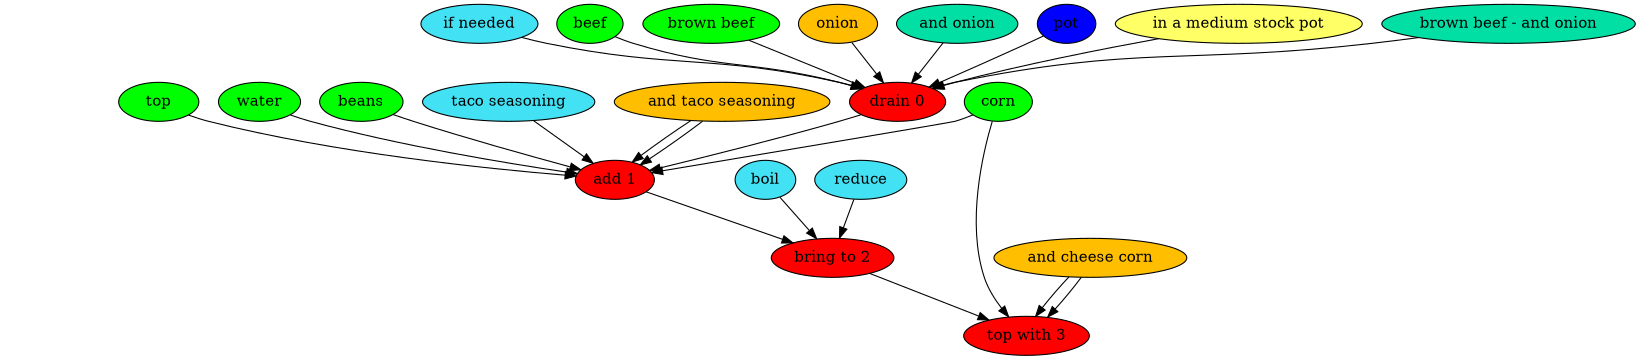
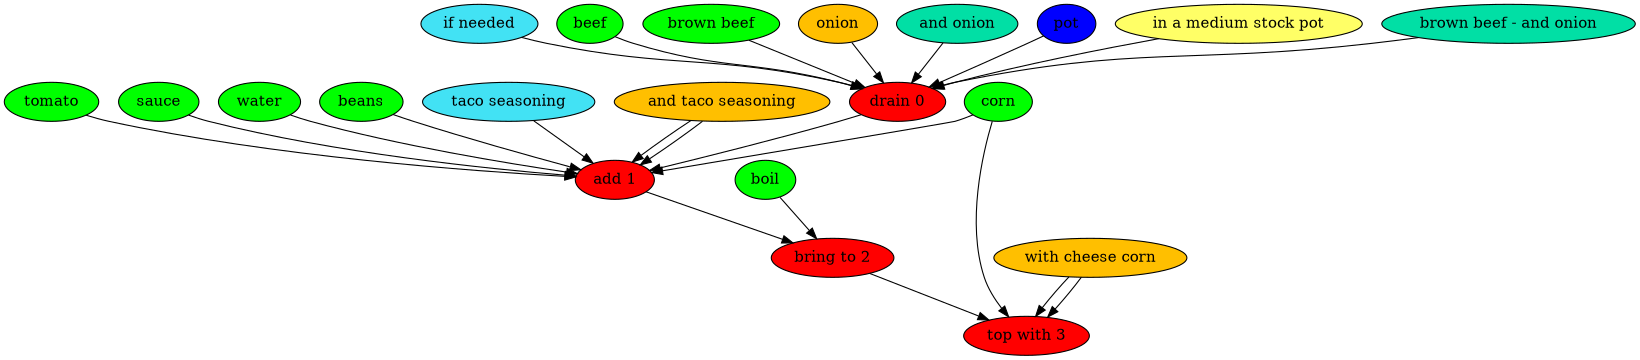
node "tomato": added
node "top": label "top" -> "sauce"
node "boil": fillcolor #42e2f4 -> green
node "reduce": removed
node "and cheese corn": label "and cheese corn" -> "with cheese corn"
